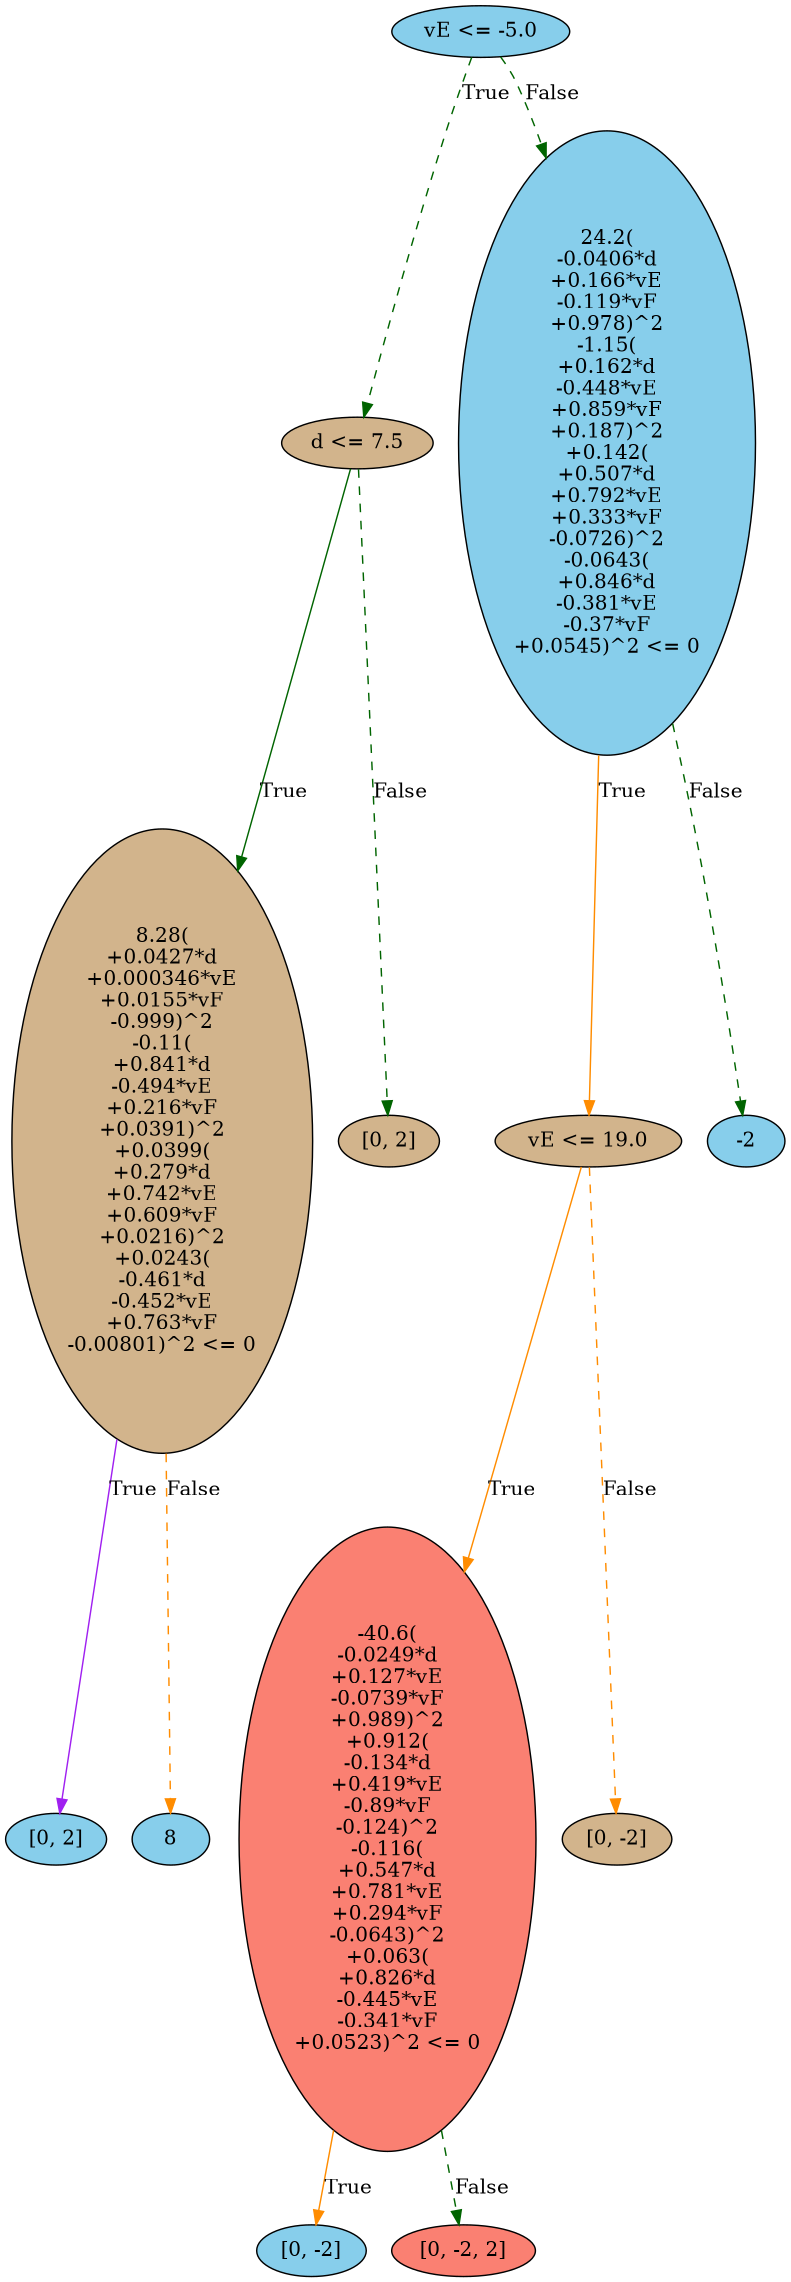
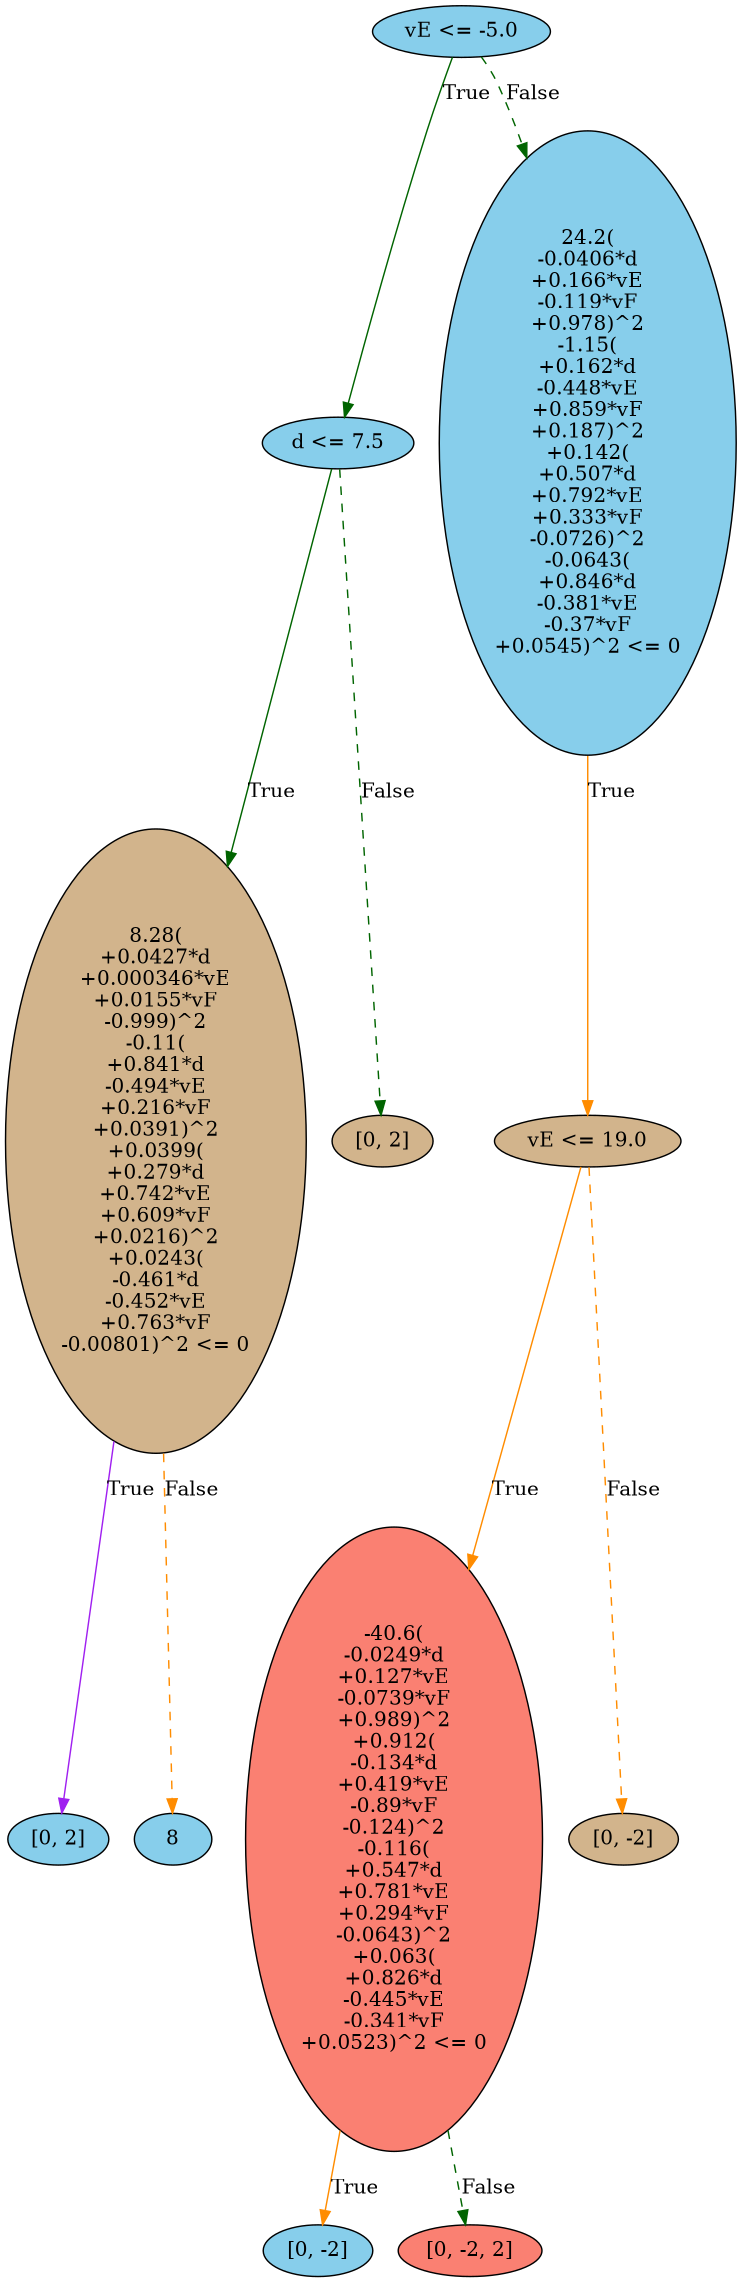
edge "vE <= -5.0" -> "d <= 7.5": style dashed -> solid
node "d <= 7.5": fillcolor tan -> skyblue
node "-2": removed
